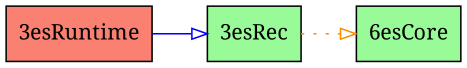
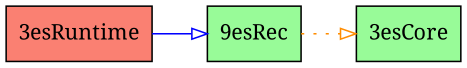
node "3esRec": label "3esRec" -> "9esRec"
node "6esCore": label "6esCore" -> "3esCore"
